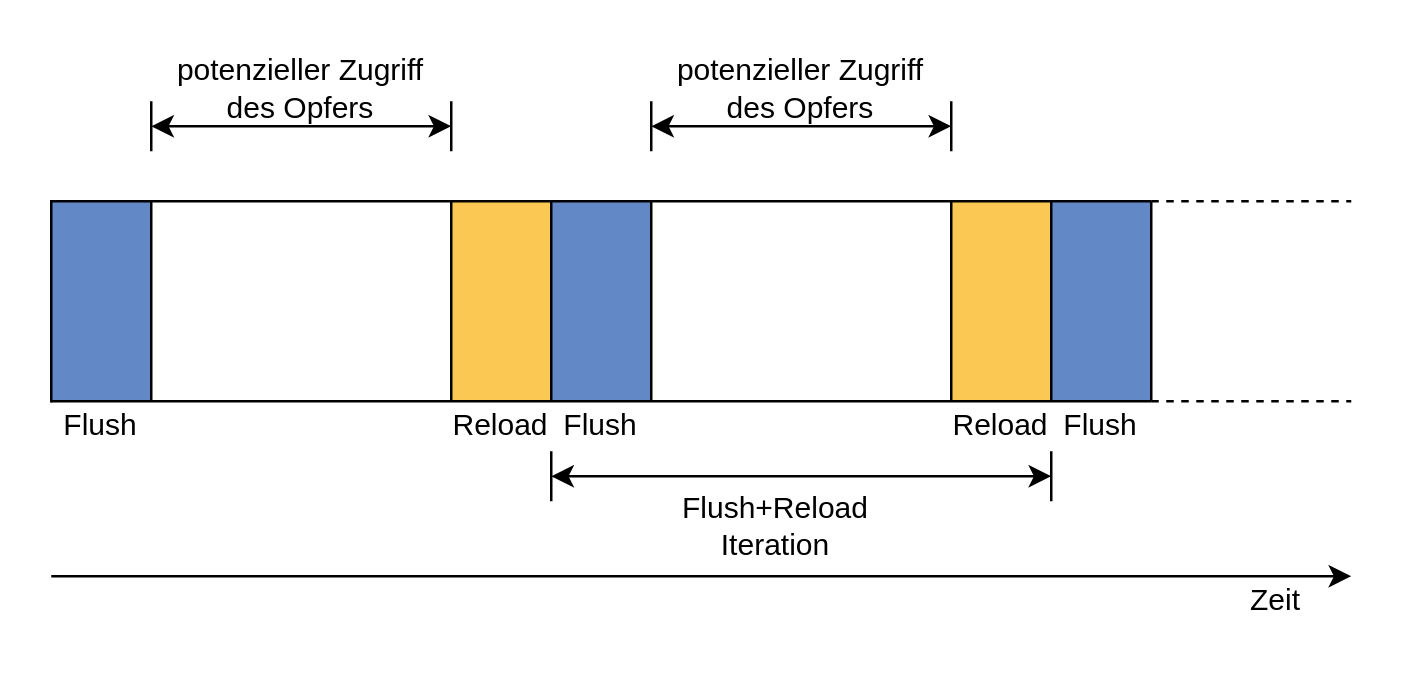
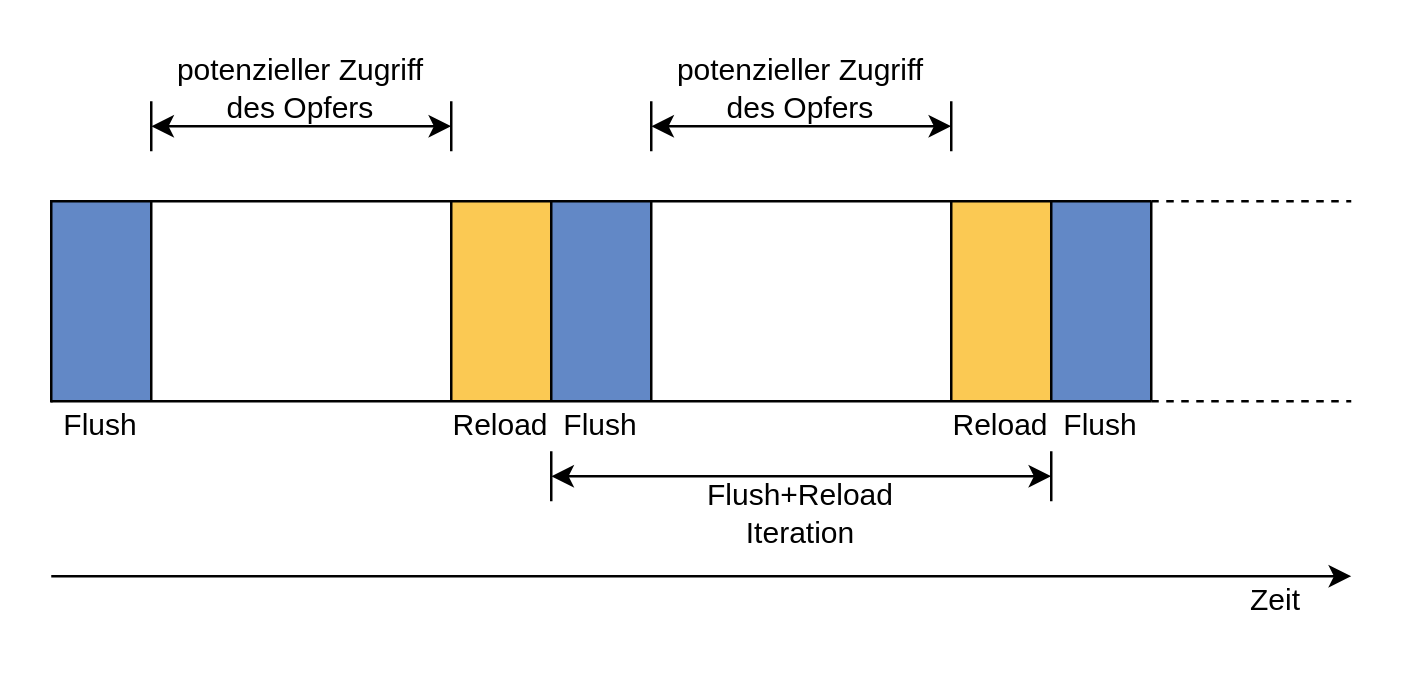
node "Flush+Reload Iteration": moved (776, 526) -> (801, 514)
